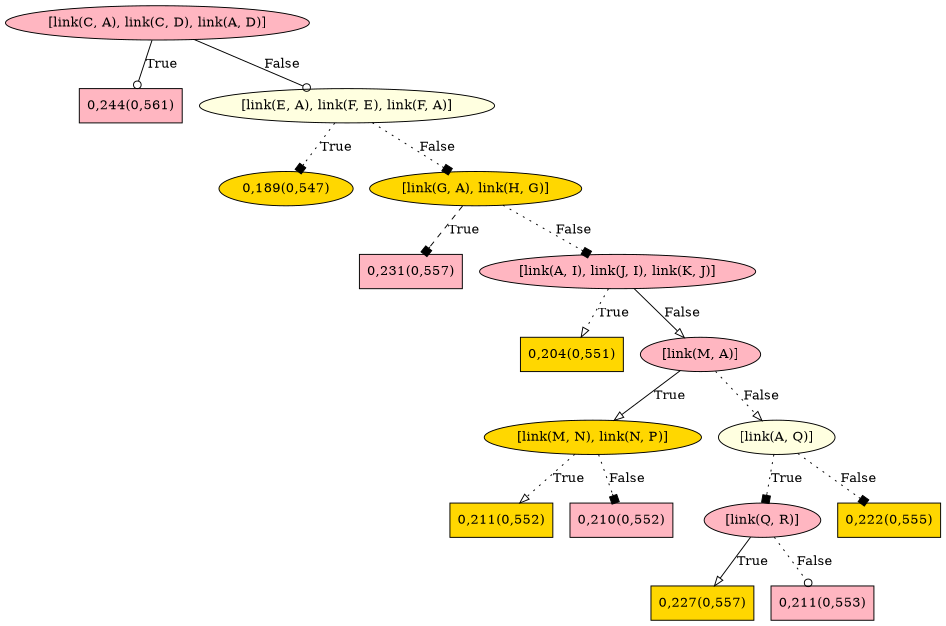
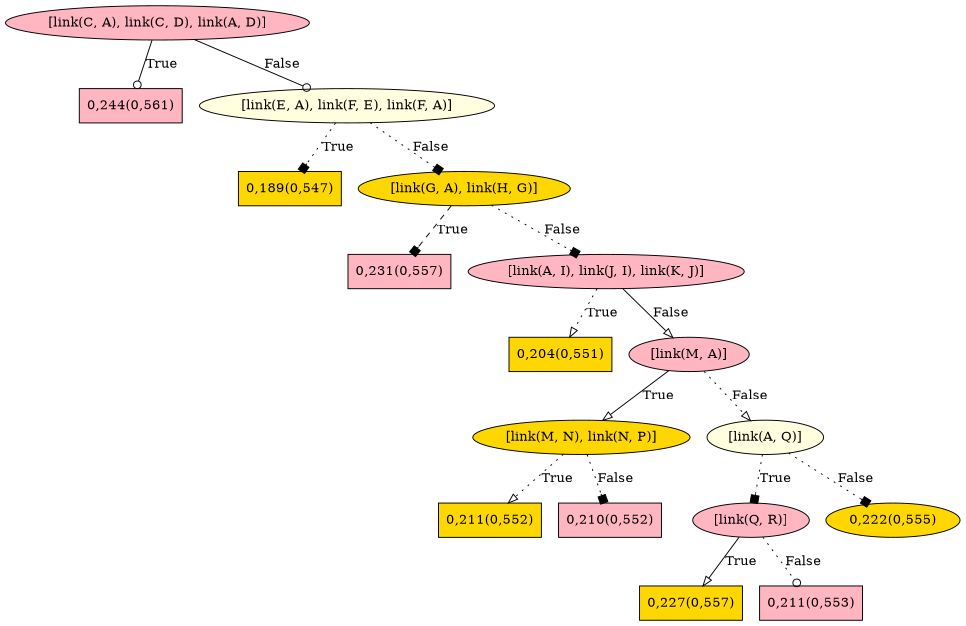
node "0,189(0,547)": shape ellipse -> box
node "0,222(0,555)": shape box -> ellipse
